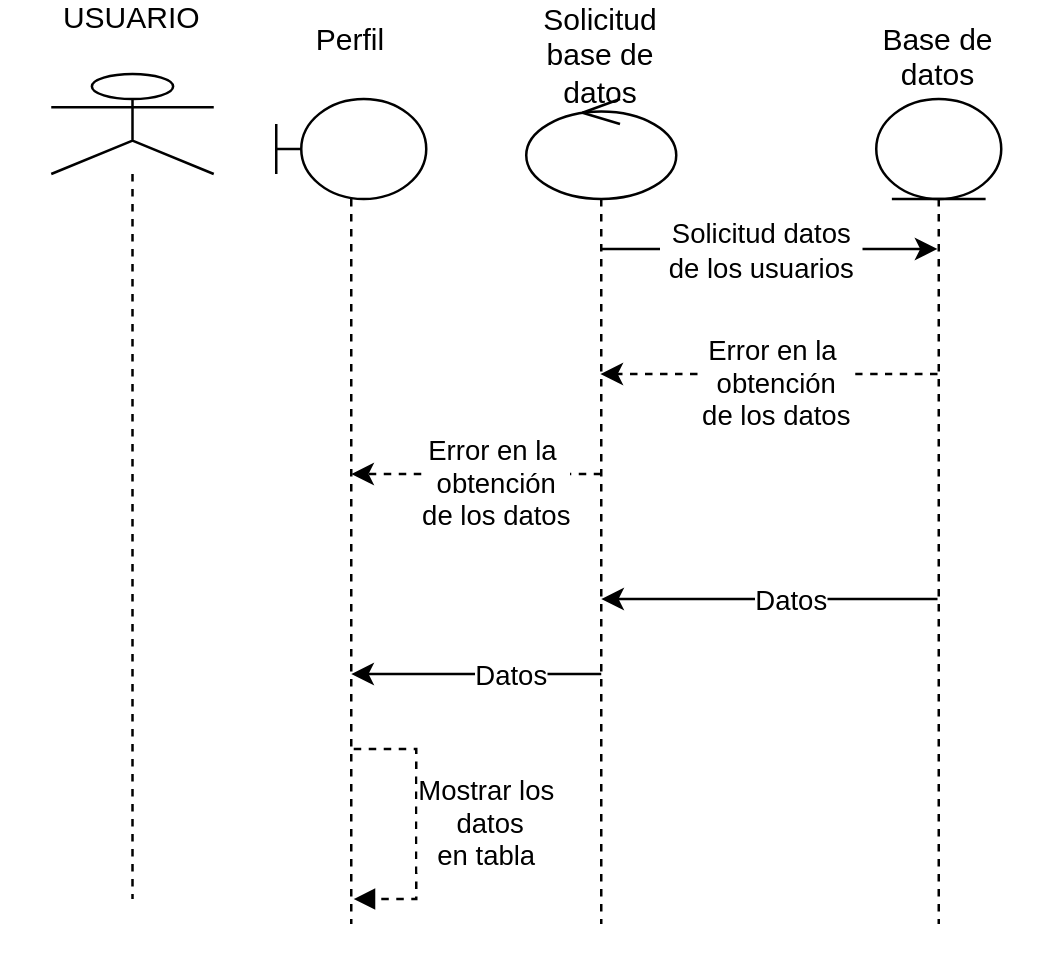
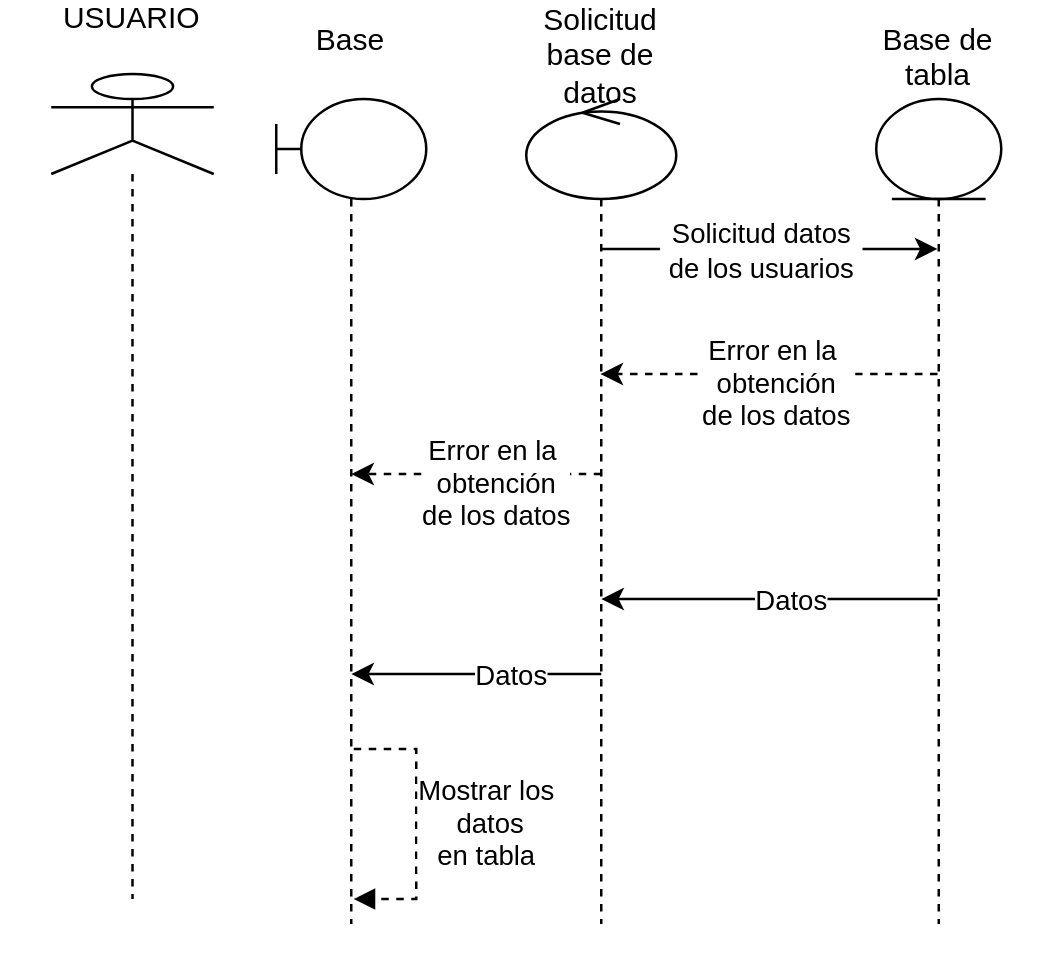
node "Perfil": label "Perfil" -> "Base"
node "Base de datos": label "Base de datos" -> "Base de tabla"
